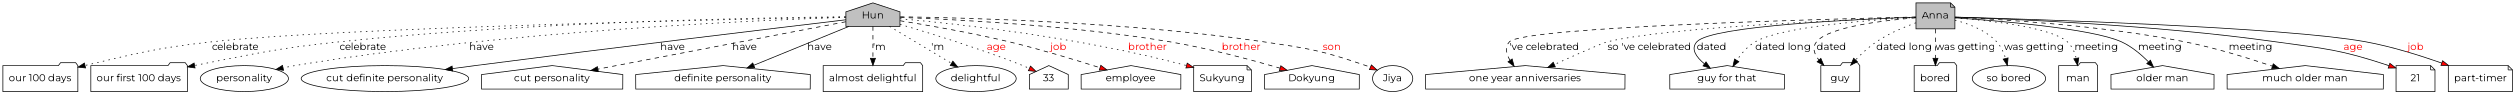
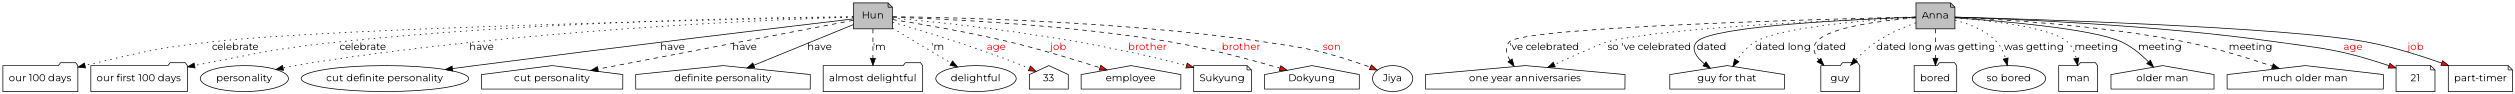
node "Hun": shape house -> note
